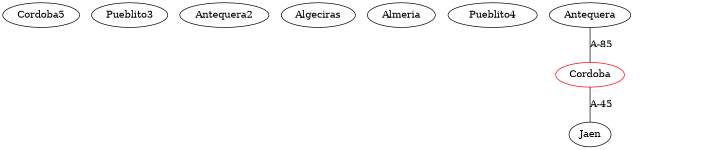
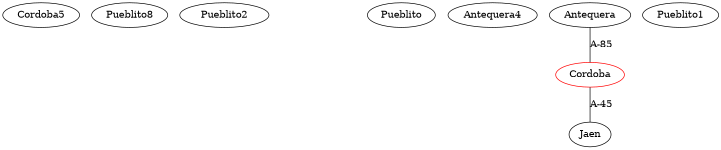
node "Pueblito3": label "Pueblito3" -> "Pueblito8"
node "Antequera2": label "Antequera2" -> "Pueblito2"
node "Algeciras": removed
node "Almeria": label "Almeria" -> "Pueblito"
node "Pueblito4": label "Pueblito4" -> "Antequera4"
node "Pueblito1": added
